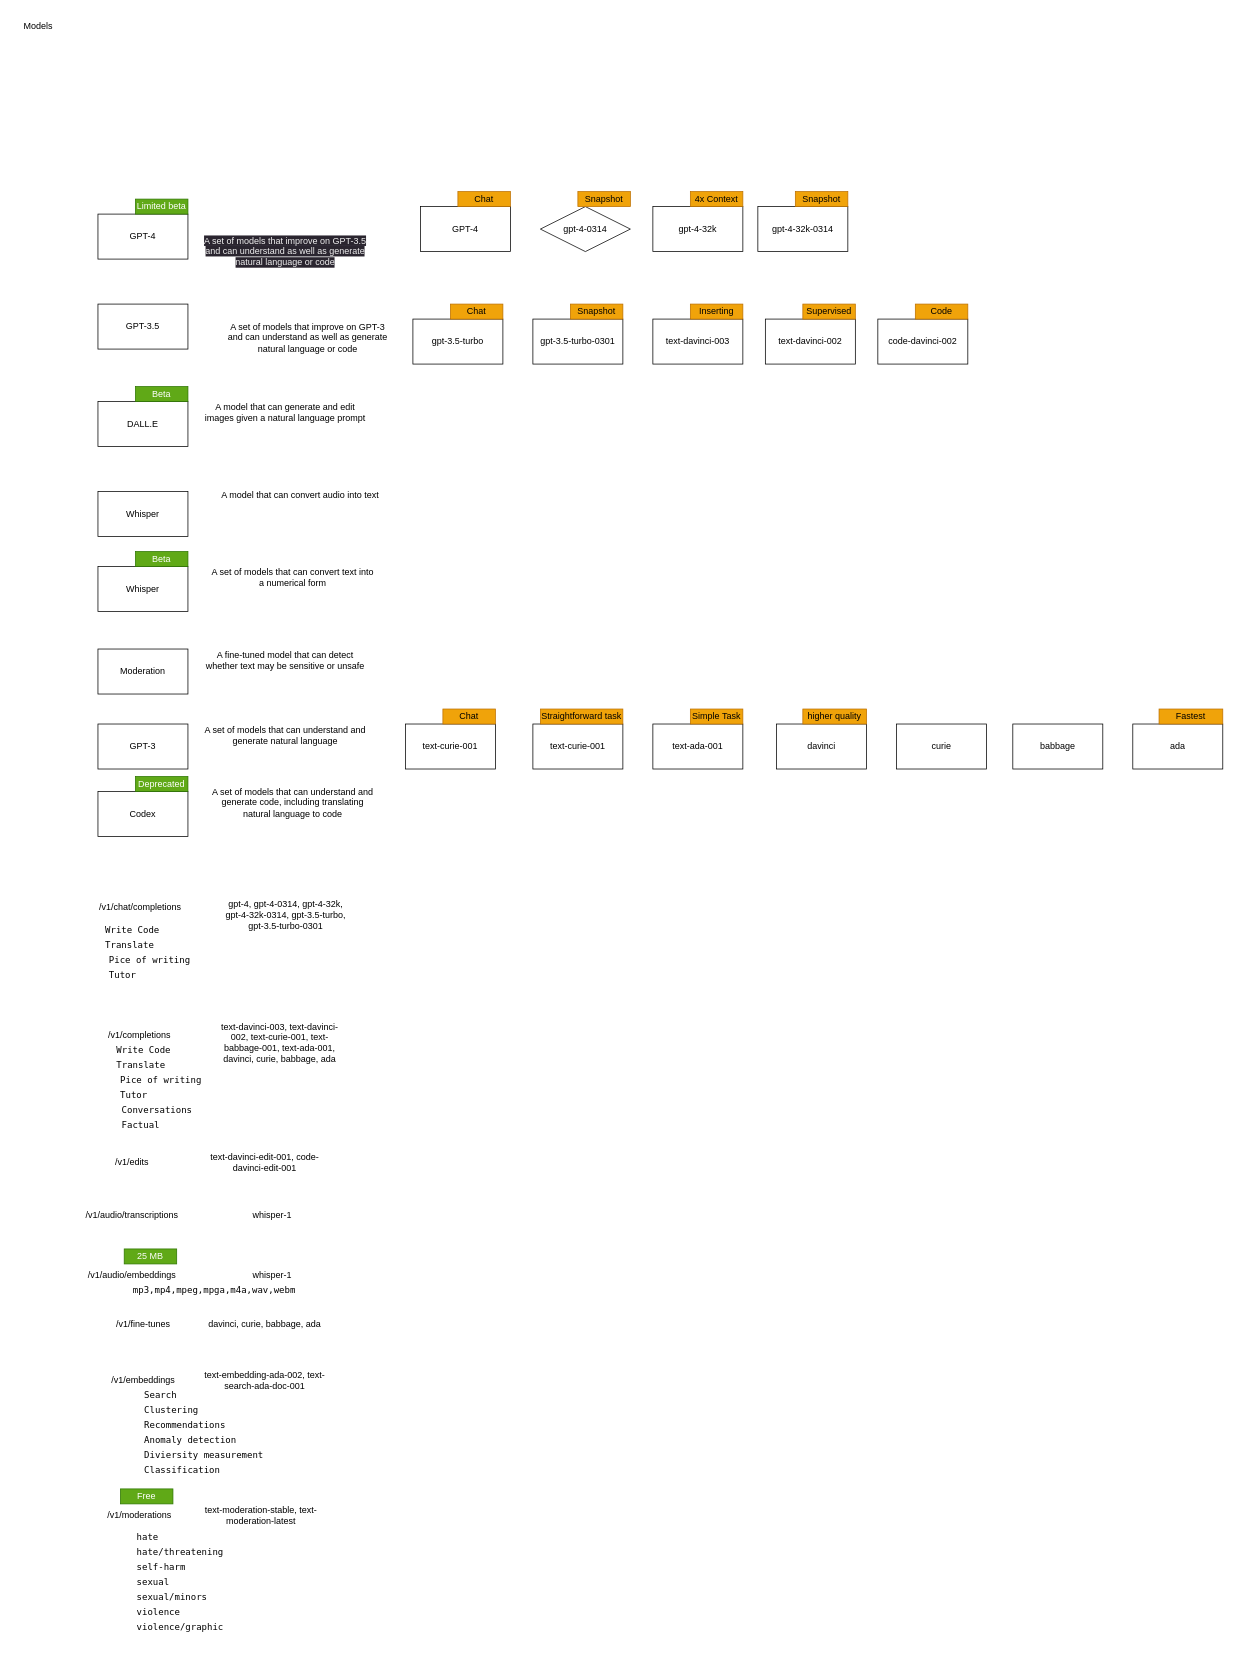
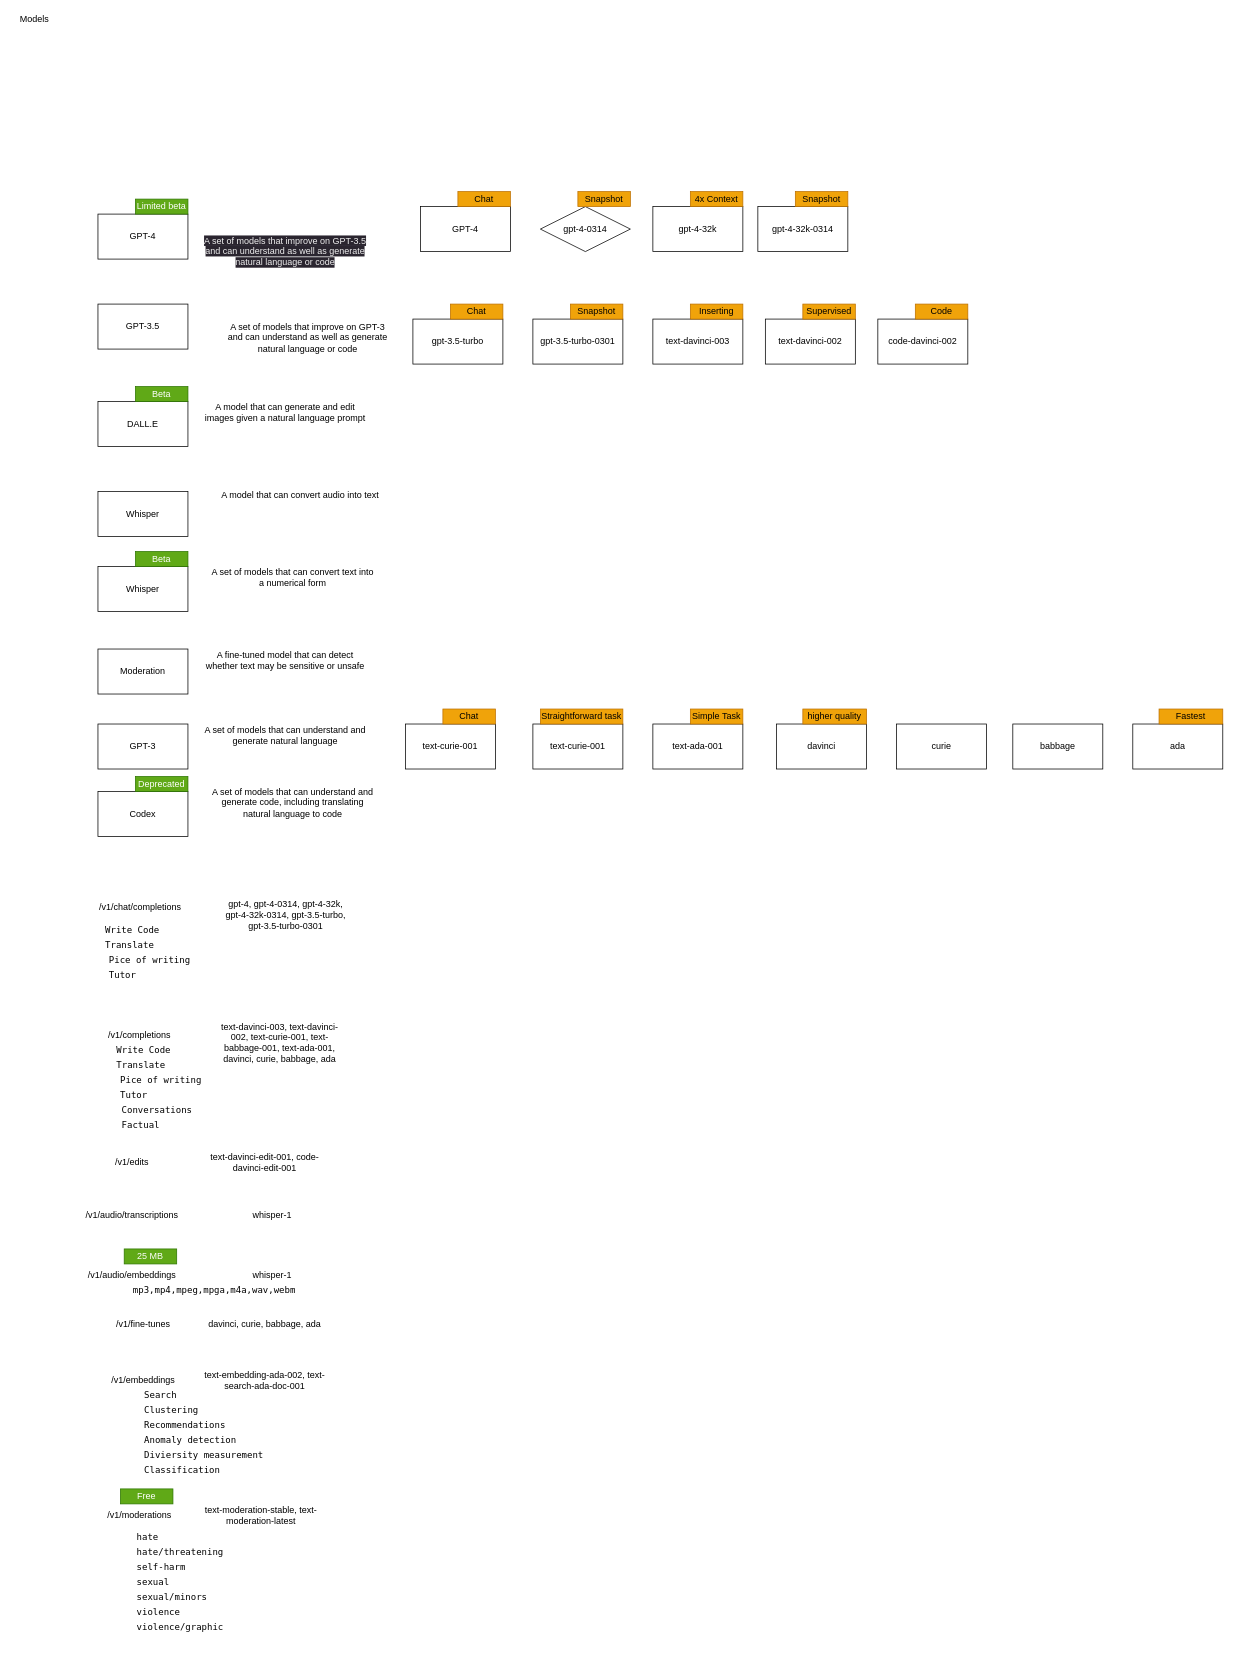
node "Models": moved (38, 27) -> (34, 19)
